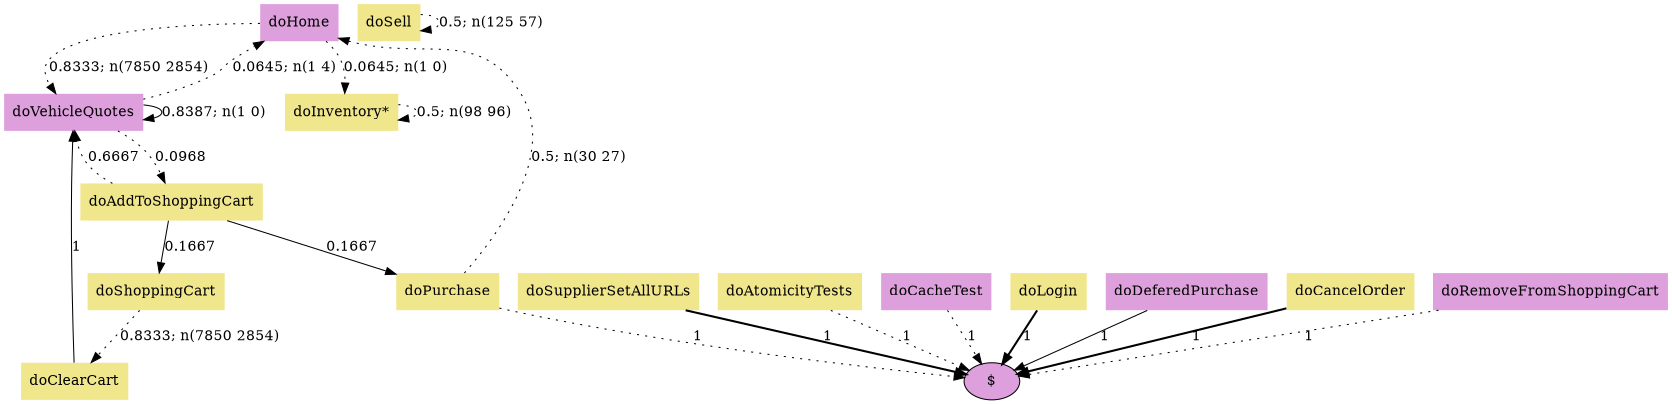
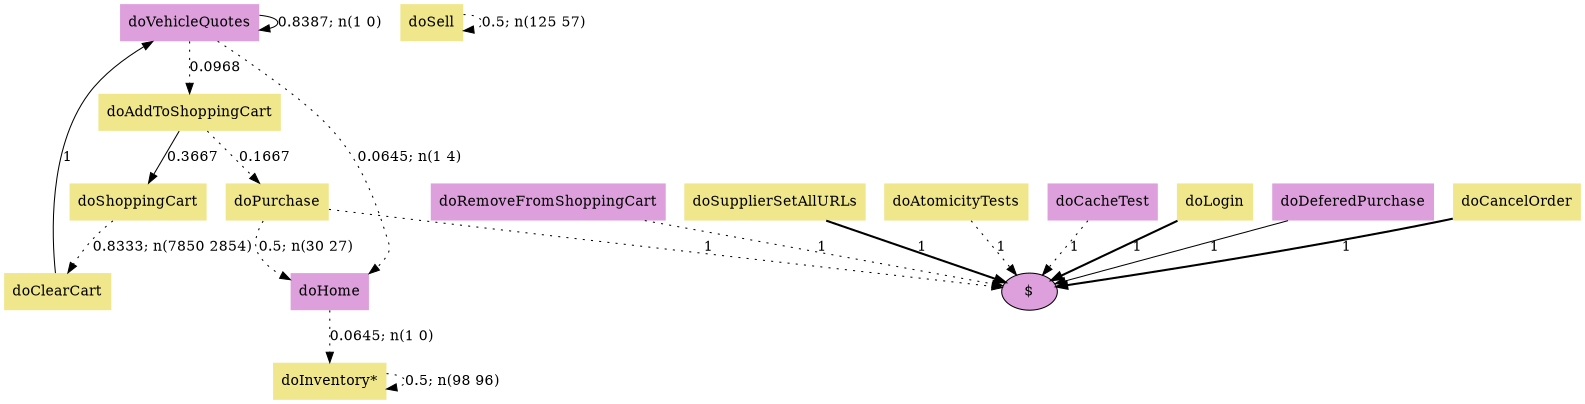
edge "doHome" -> "doVehicleQuotes": removed, label "0.8333; n(7850 2854)"
edge "doAddToShoppingCart" -> "doVehicleQuotes": removed, label "0.6667"
edge "doAddToShoppingCart" -> "doPurchase": style solid -> dotted
edge "doAddToShoppingCart" -> "doShoppingCart": label "0.1667" -> "0.3667"
